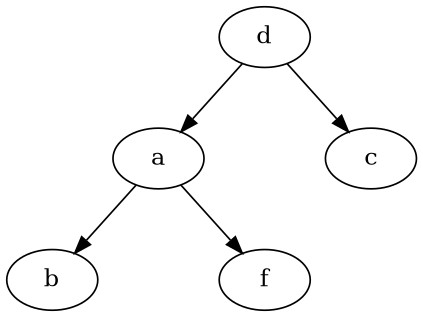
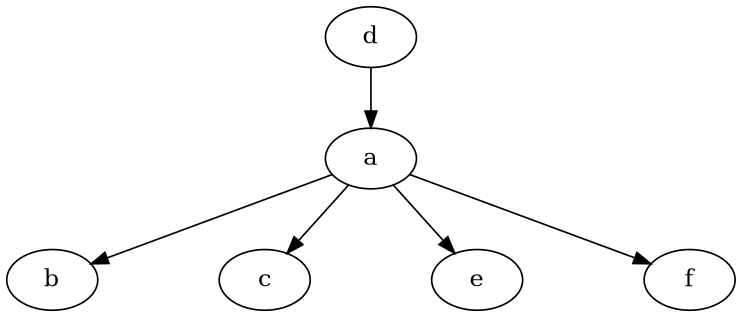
edge "d" -> "c": now "a" -> "c"
node "e": added
